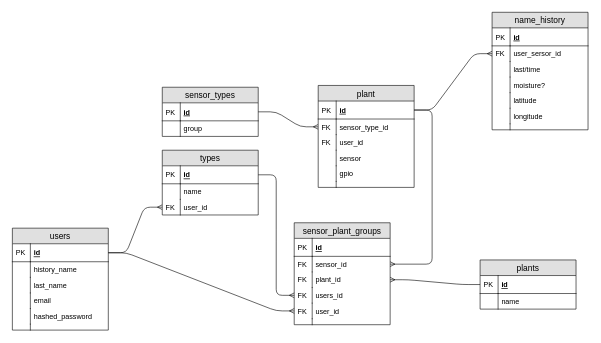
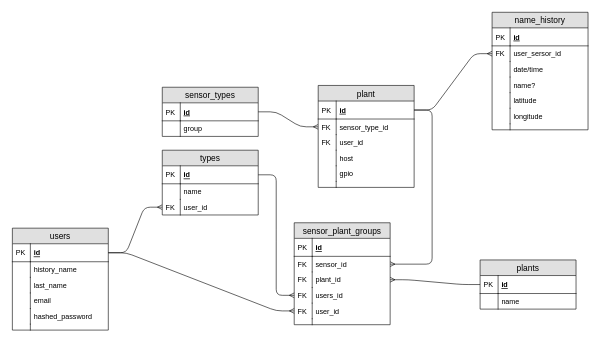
node "last/time": label "last/time" -> "date/time"
node "moisture?": label "moisture?" -> "name?"
node "sensor": label "sensor" -> "host"
